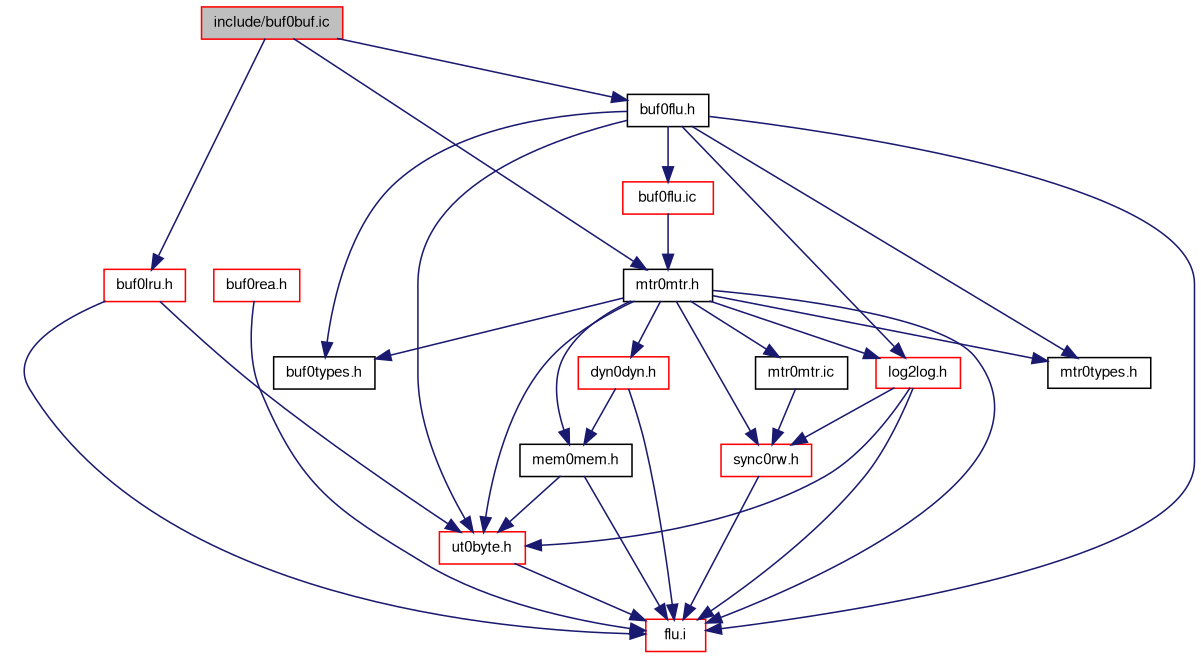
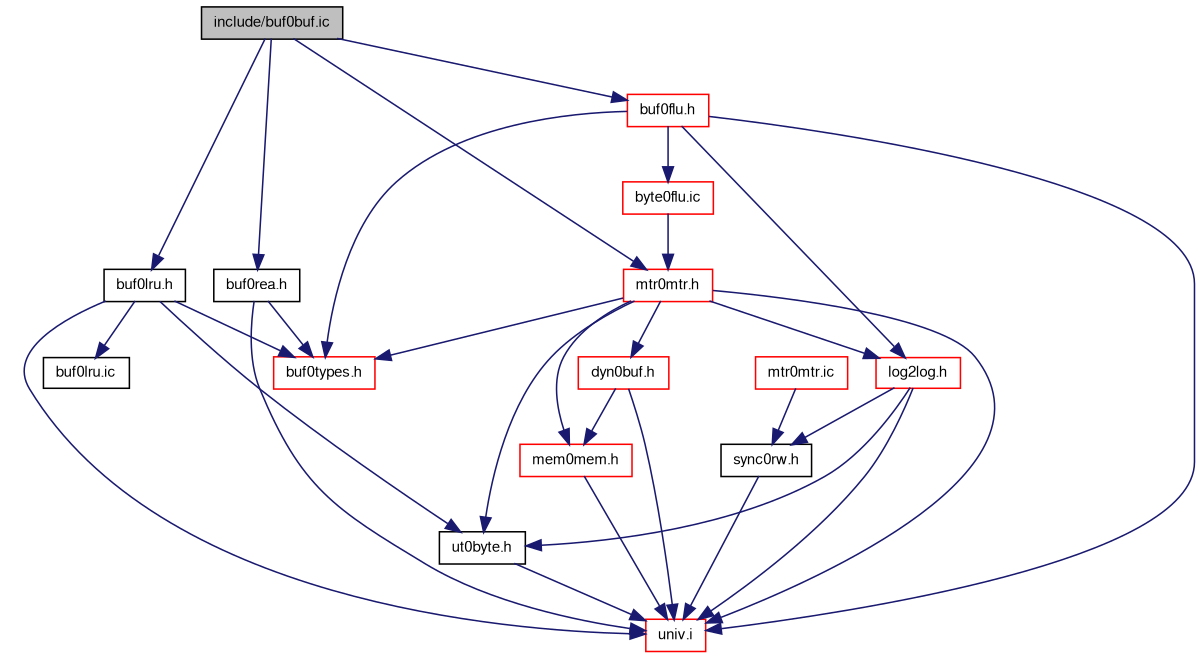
node "include/buf0buf.ic": color red -> black
node "buf0flu.h": color black -> red
edge "include/buf0buf.ic" -> "buf0rea.h": added
node "buf0flu.ic": label "buf0flu.ic" -> "byte0flu.ic"
edge "buf0flu.h" -> "ut0byte.h": removed
node "buf0lru.h": color red -> black
node "buf0rea.h": color red -> black
node "mtr0mtr.h": color black -> red
edge "buf0rea.h" -> "buf0types.h": added
edge "mtr0mtr.h" -> "mtr0mtr.ic": removed
edge "buf0lru.h" -> "buf0types.h": added
edge "mtr0mtr.h" -> "sync0rw.h": removed
node "buf0lru.ic": added
node "buf0types.h": color black -> red
node "dyn0dyn.h": label "dyn0dyn.h" -> "dyn0buf.h"
node "mtr0mtr.ic": color black -> red
node "mtr0types.h": removed
node "mem0mem.h": color black -> red
node "sync0rw.h": color red -> black
edge "mem0mem.h" -> "ut0byte.h": removed
node "ut0byte.h": color red -> black
node "flu.i": label "flu.i" -> "univ.i"
